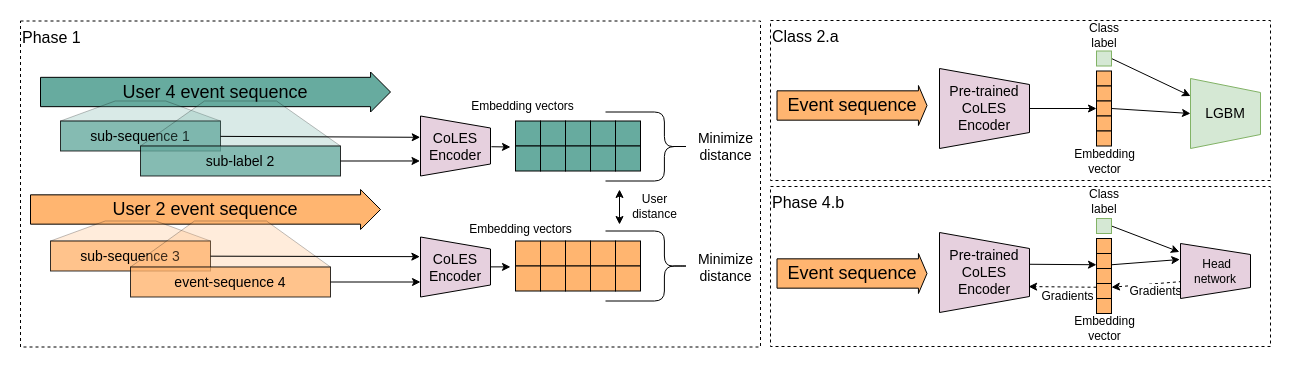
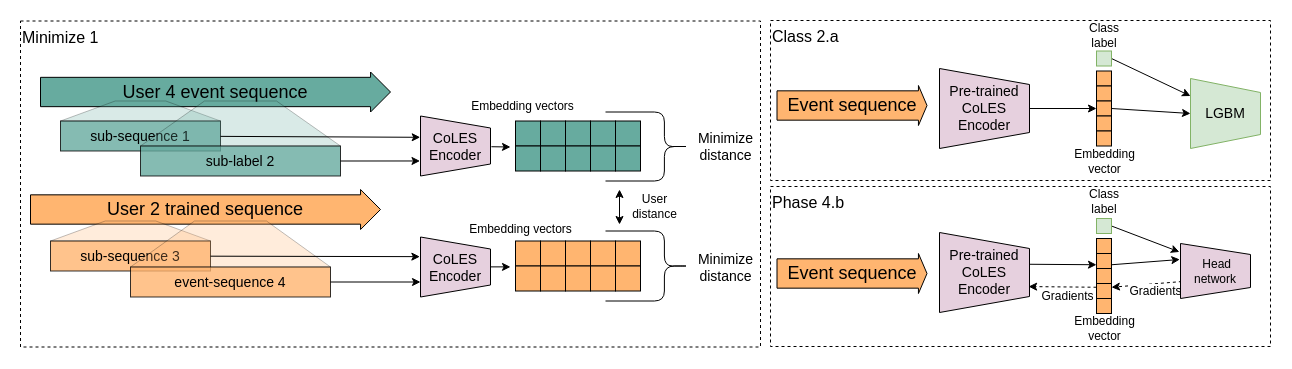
node "Phase 1": label "Phase 1" -> "Minimize 1"
node "User 2 event sequence": label "User 2 event sequence" -> "User 2 trained sequence"
